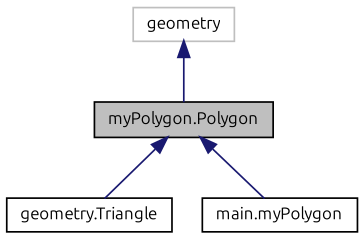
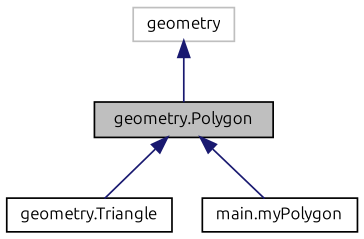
node "myPolygon.Polygon": label "myPolygon.Polygon" -> "geometry.Polygon"
